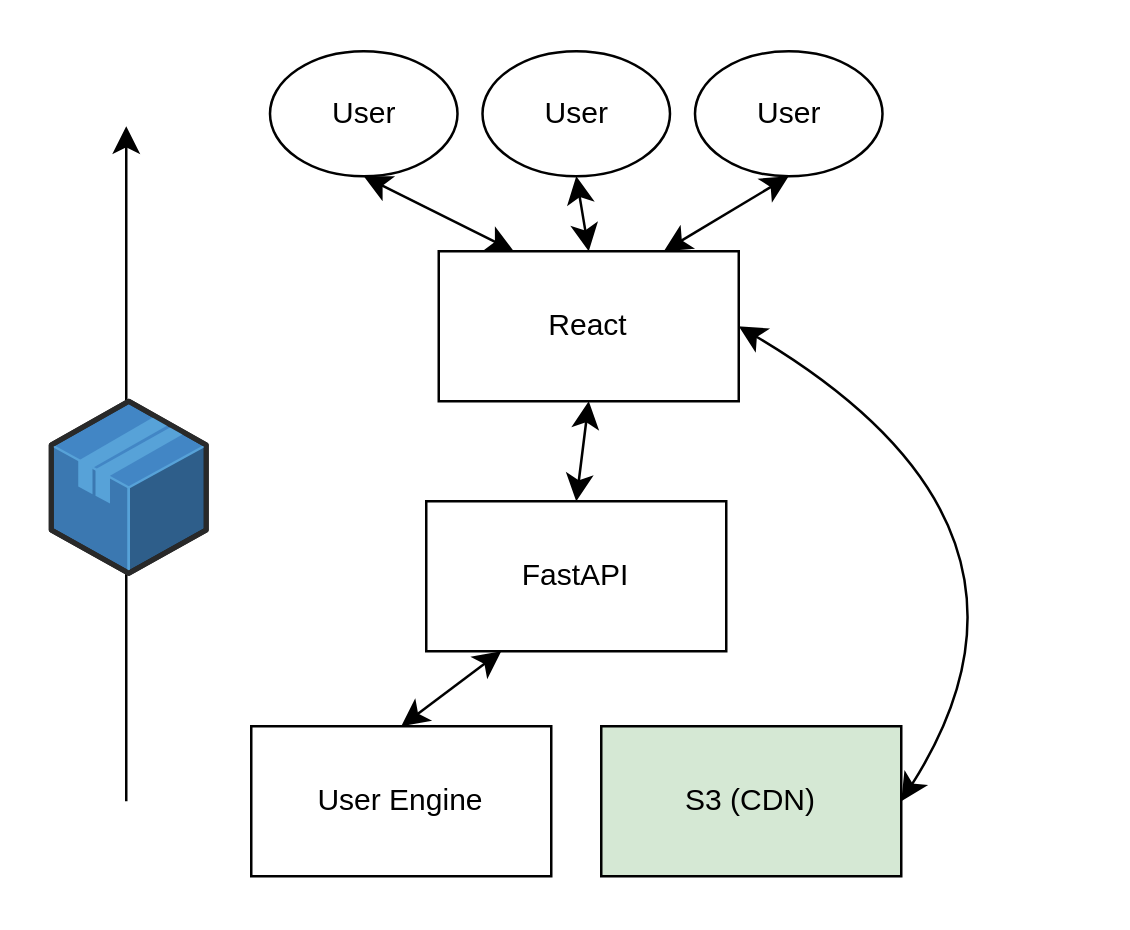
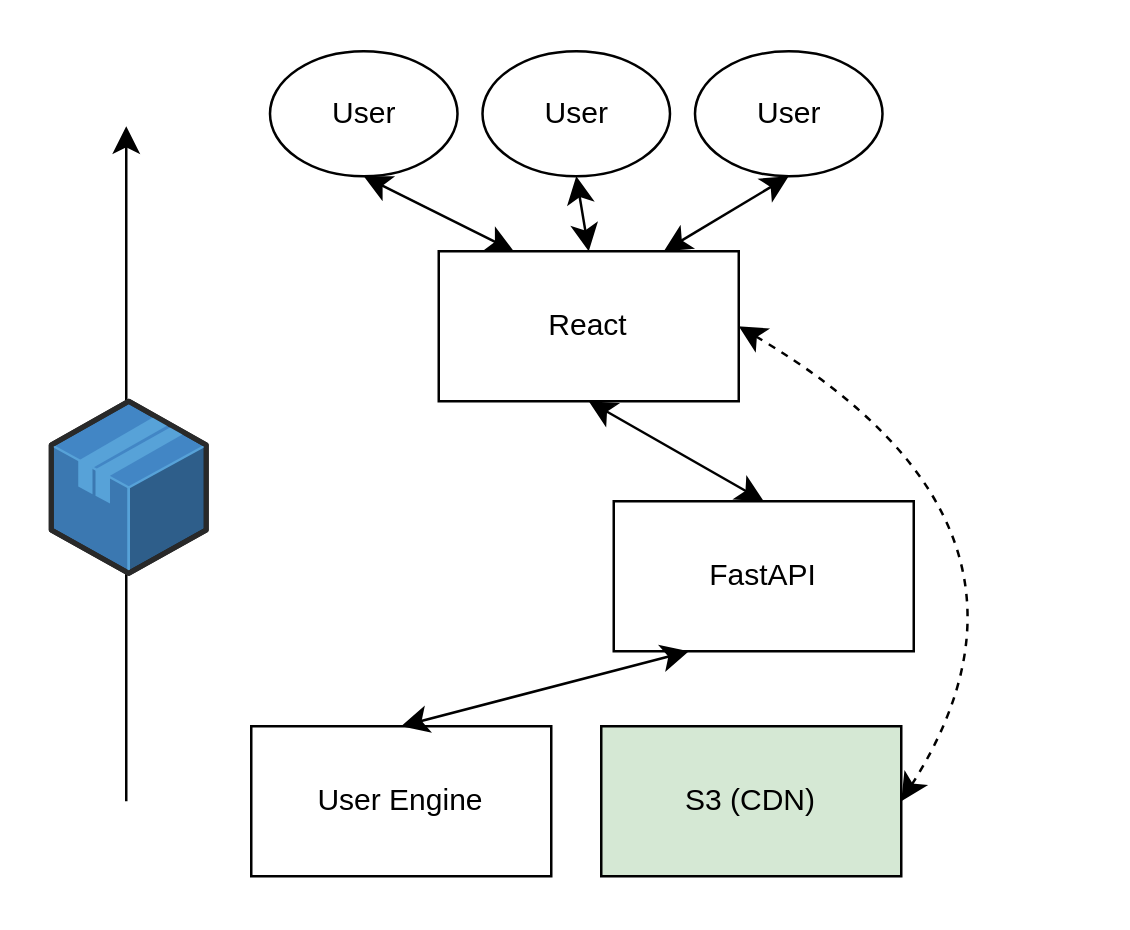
edge "React" -- "S3 (CDN)": style solid -> dashed
node "FastAPI": moved (576, 576) -> (764, 576)
